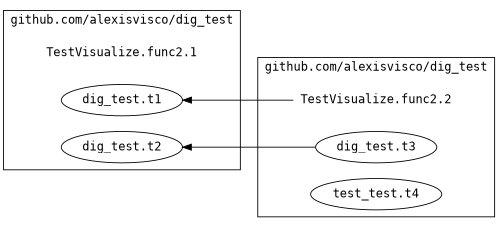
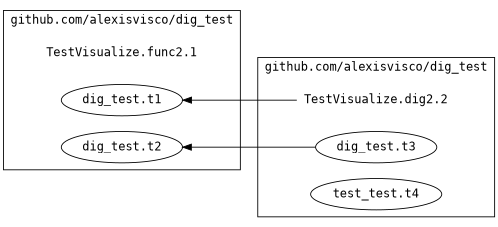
node "TestVisualize.func2.2": label "TestVisualize.func2.2" -> "TestVisualize.dig2.2"
